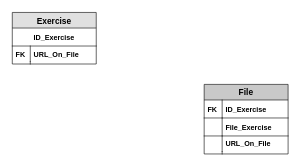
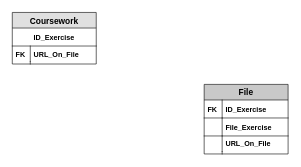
node "Exercise": label "Exercise" -> "Coursework"
